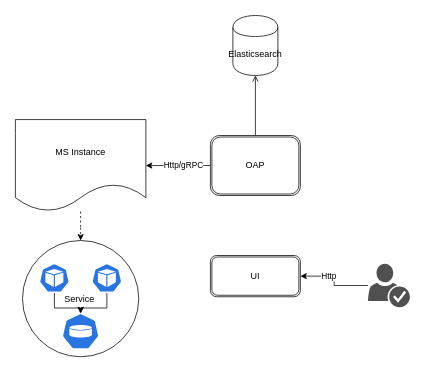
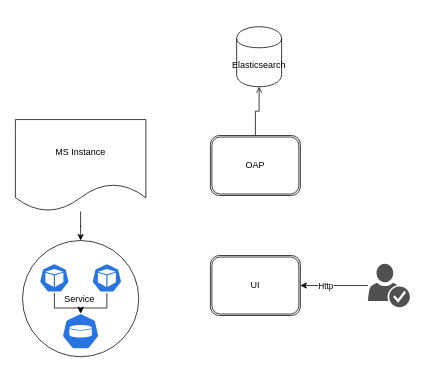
node "Elasticsearch": moved (255, 45) -> (259, 57)
edge "OAP" -> "MS Instance": removed, label "Http/gRPC"
edge "MS Instance" -> "Service": style dashed -> solid
node "UI": size 90x41 -> 90x60
